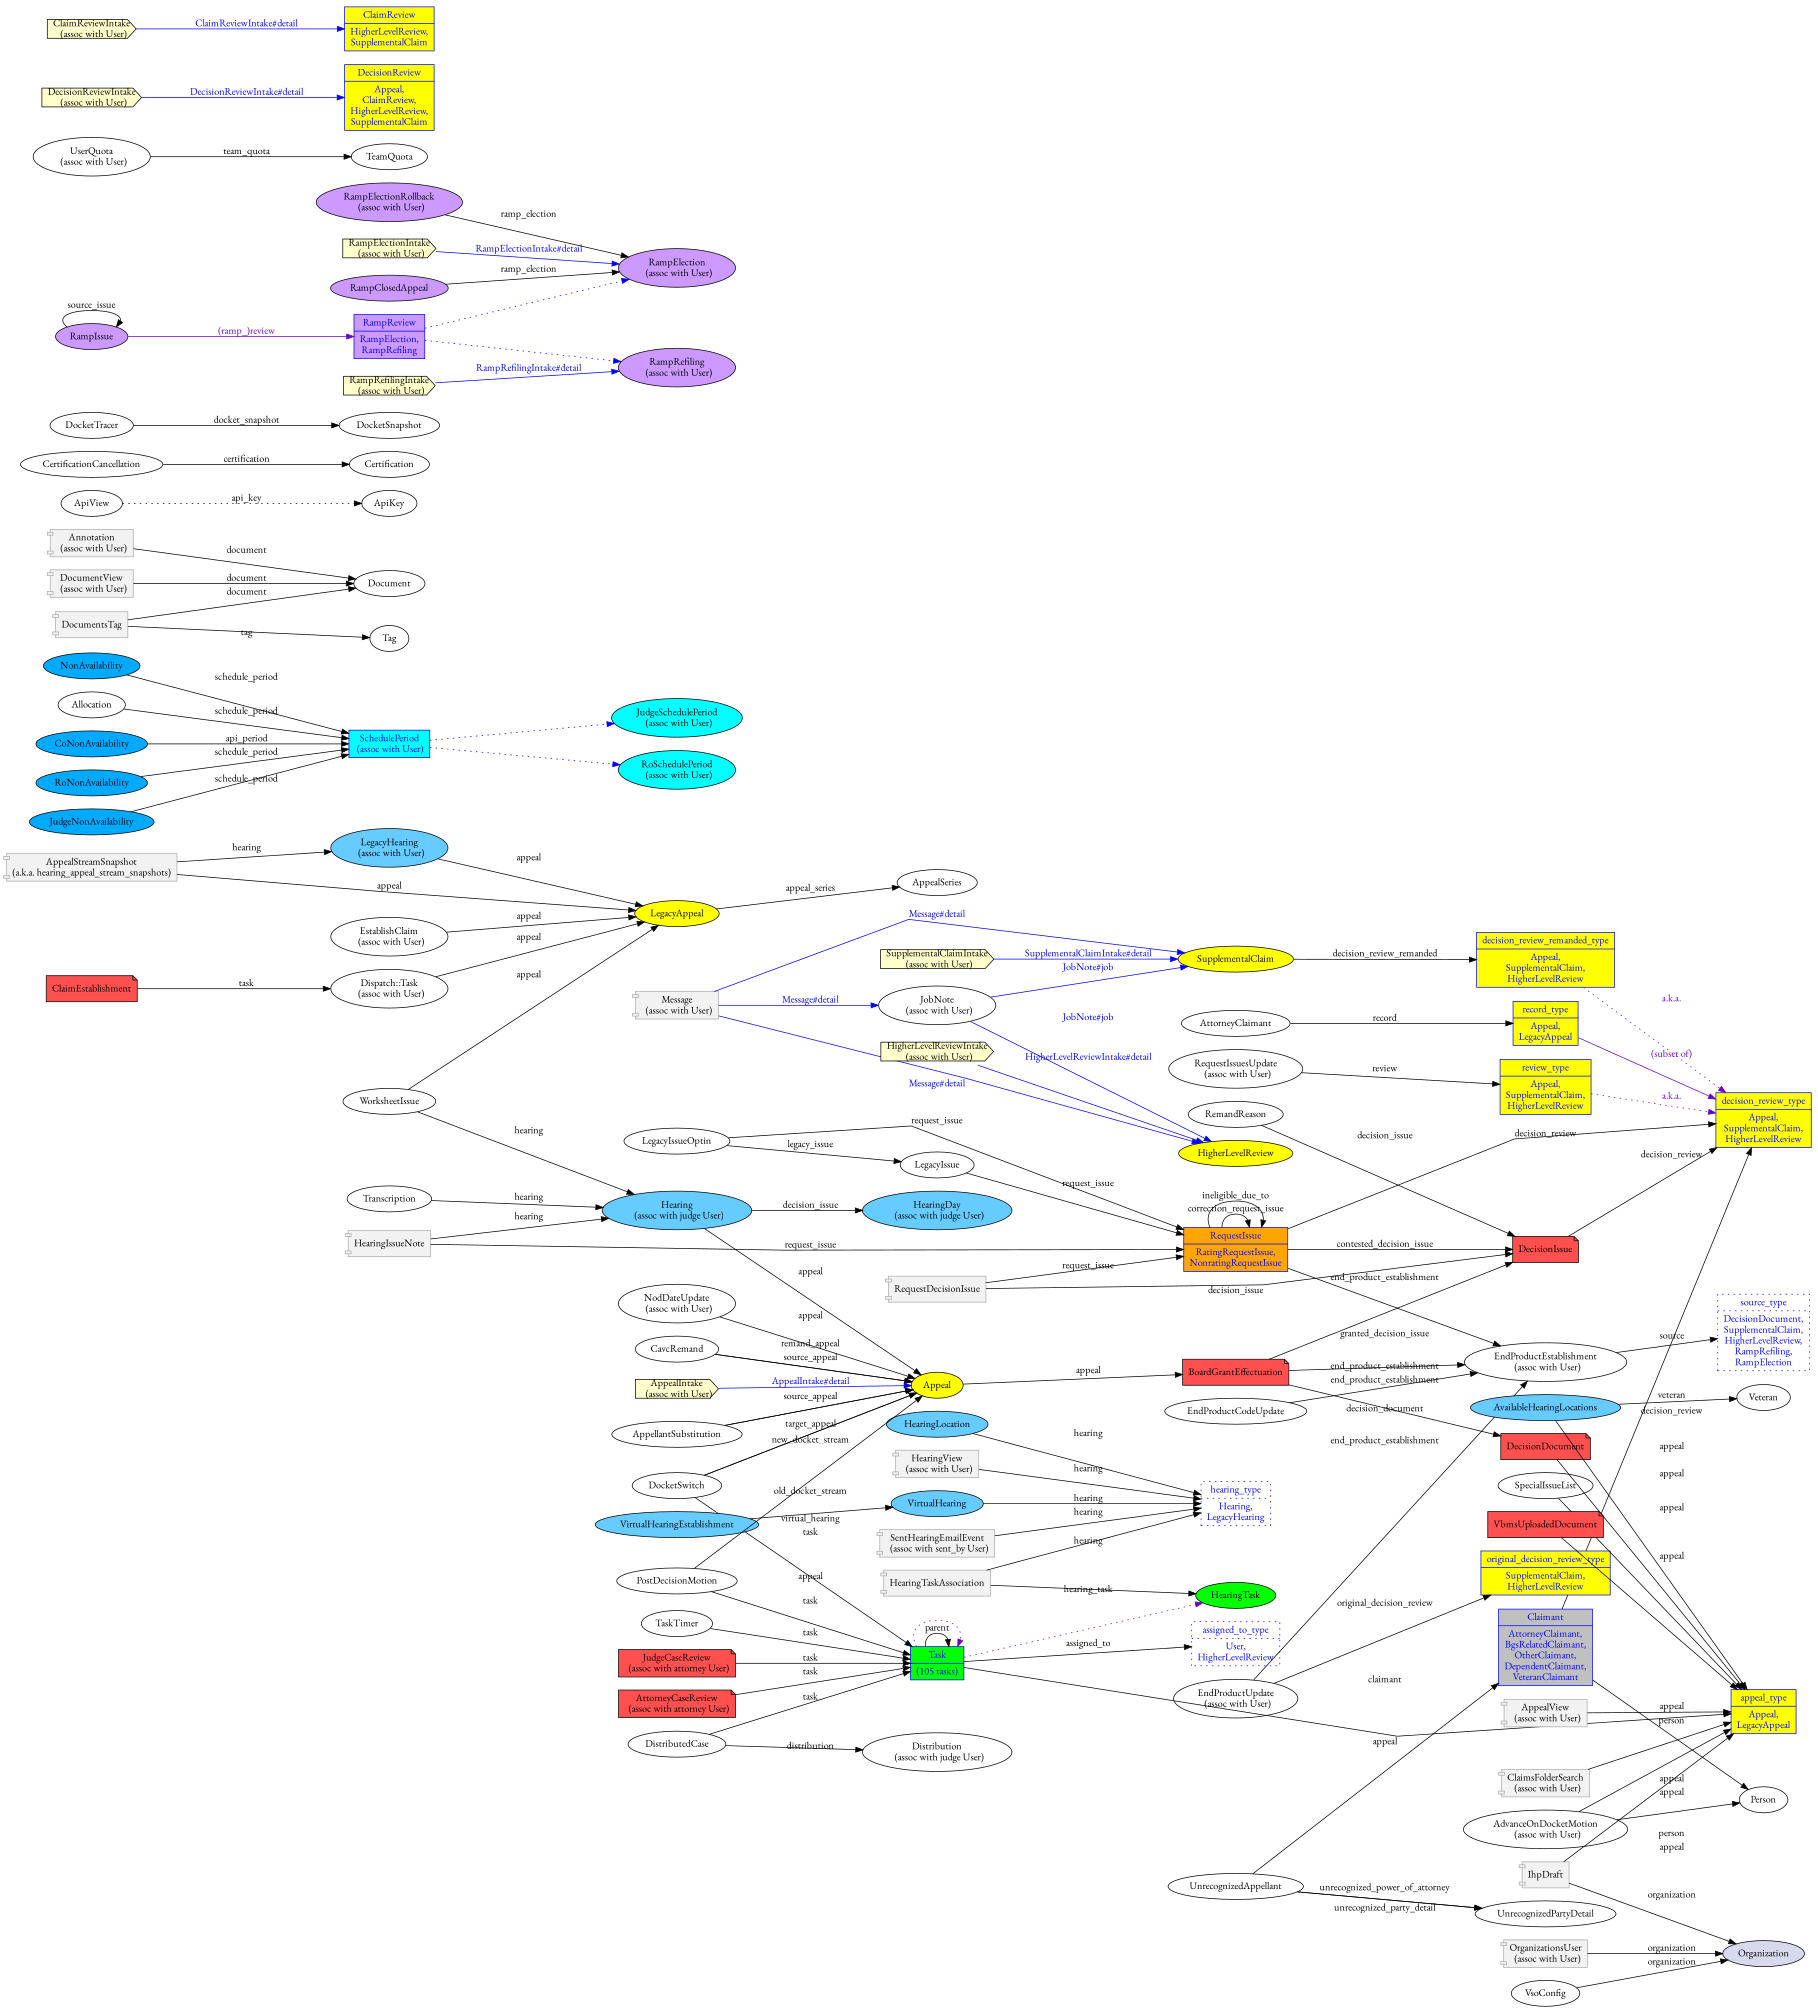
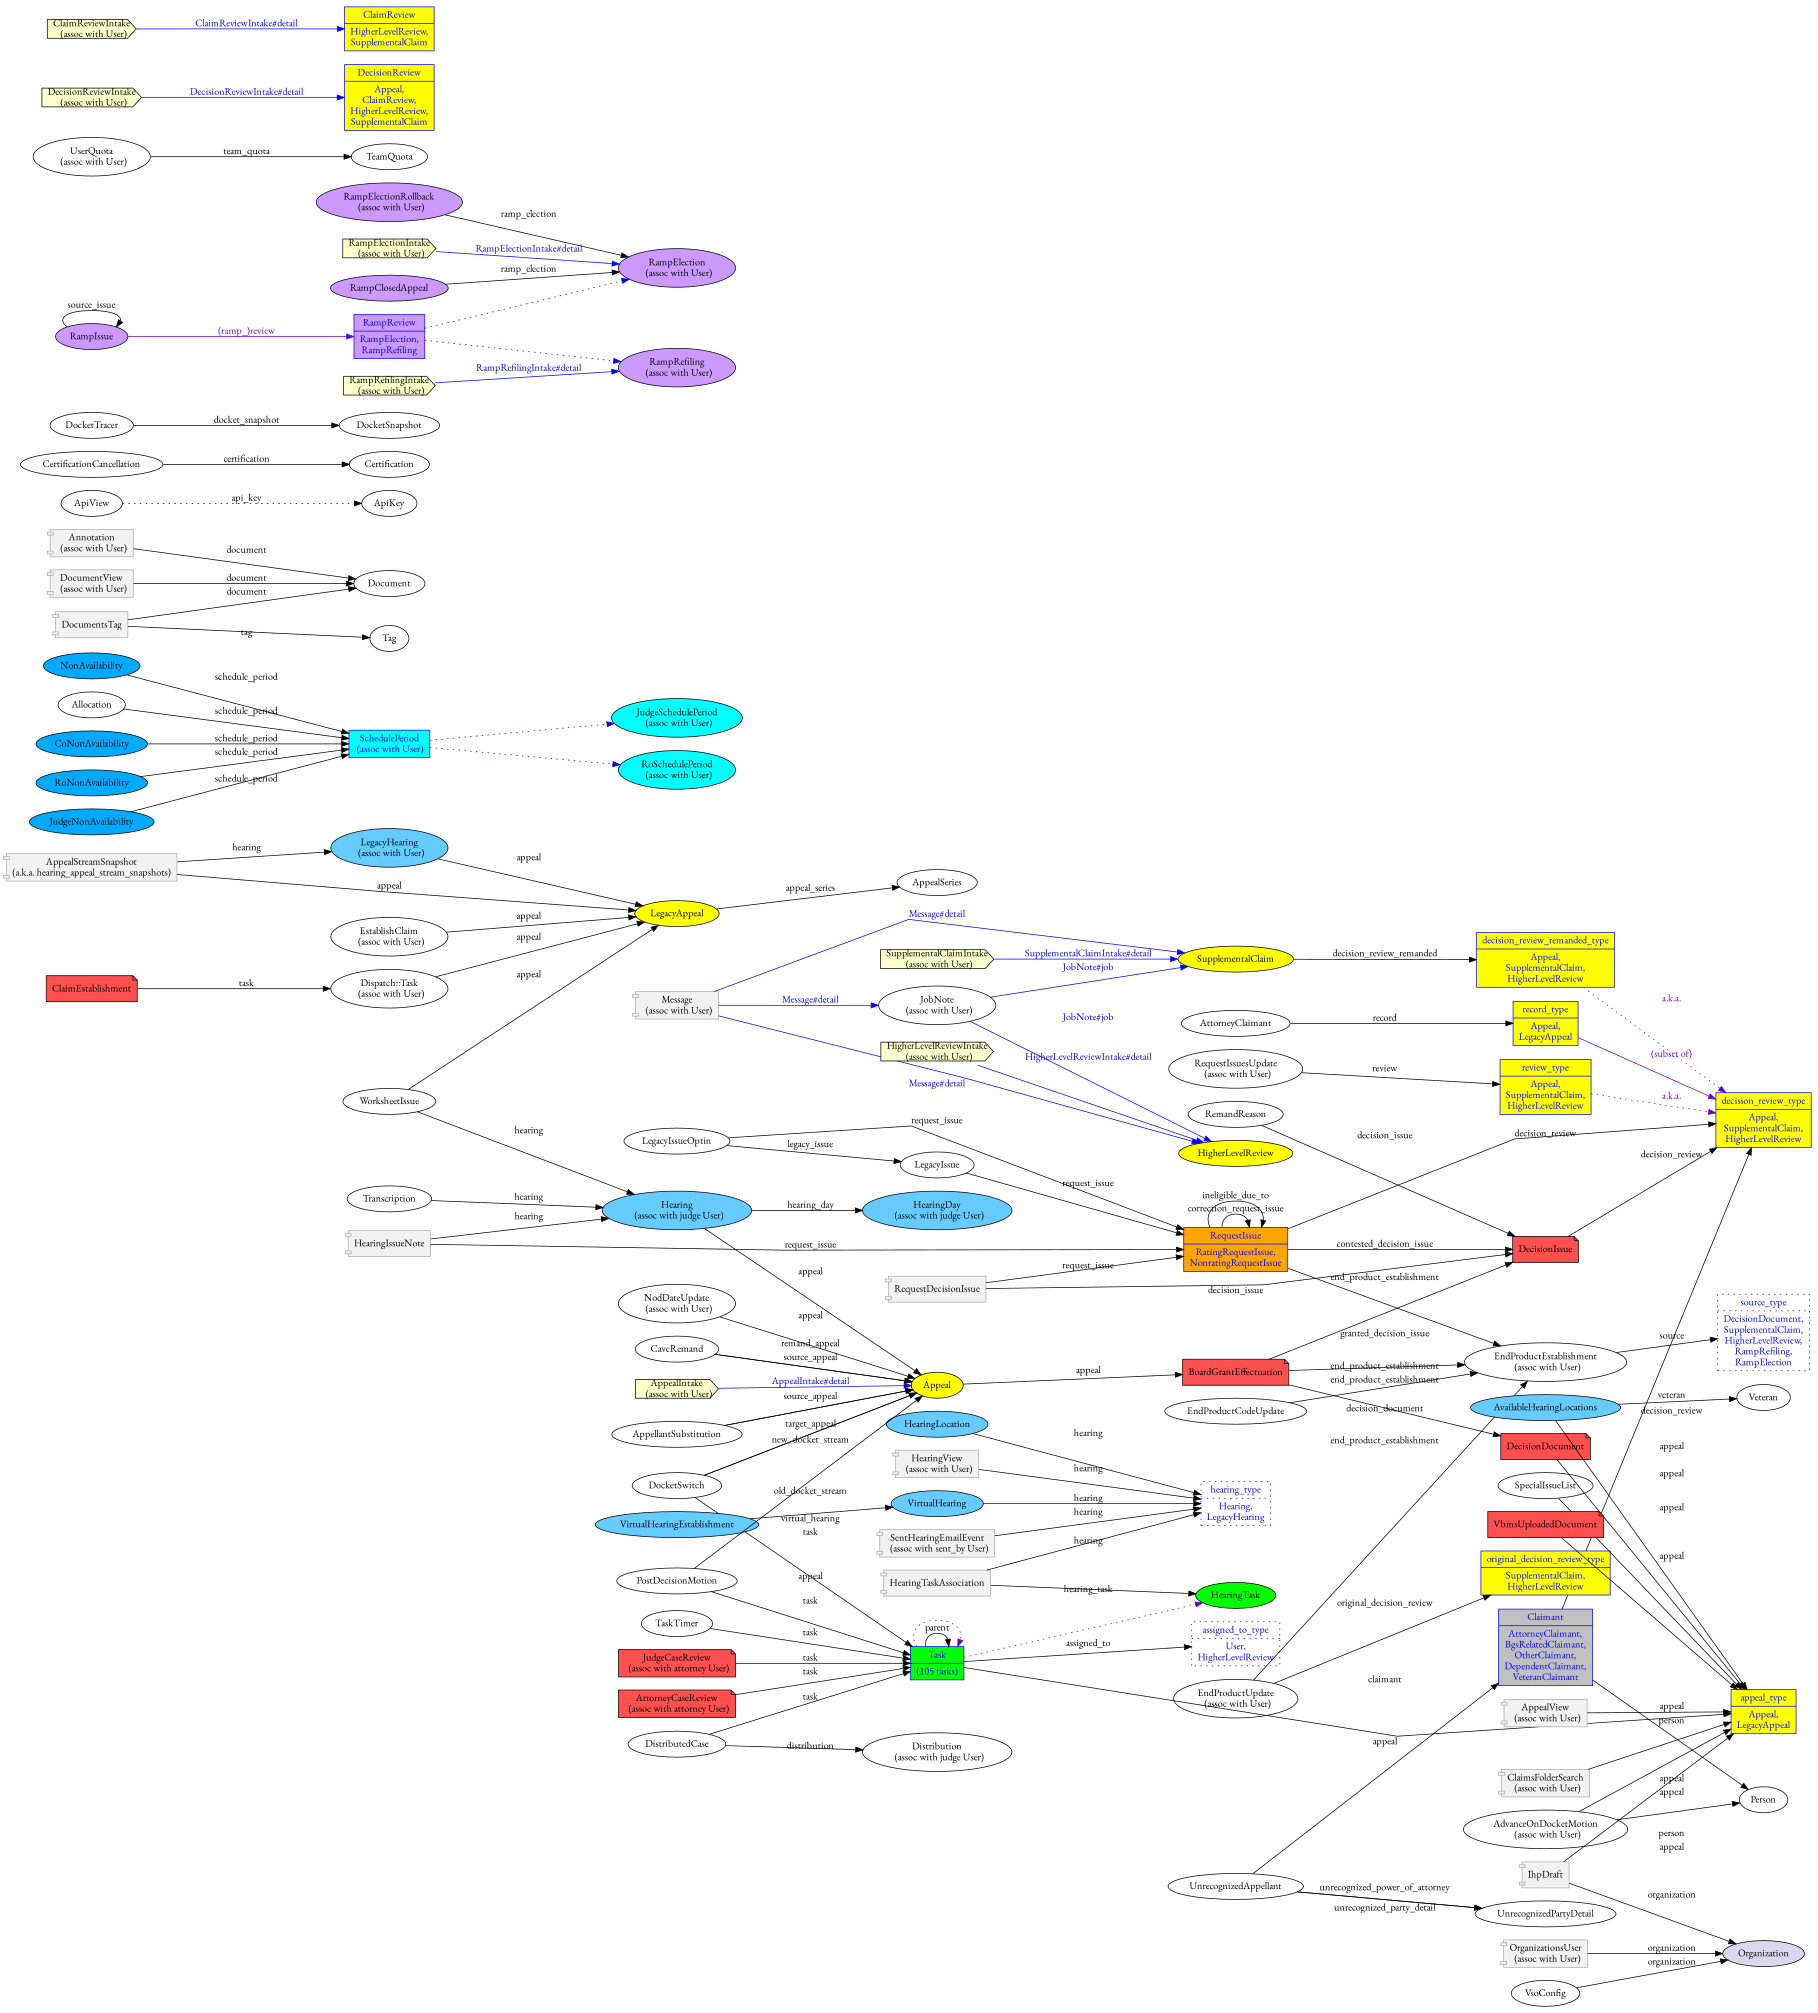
edge "CoNonAvailability" -> "SchedulePeriod (assoc with User)": label "api_period" -> "schedule_period"
edge "Hearing (assoc with judge User)" -> "HearingDay (assoc with judge User)": label "decision_issue" -> "hearing_day"
